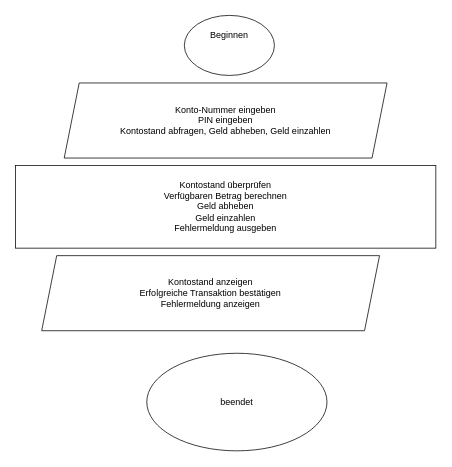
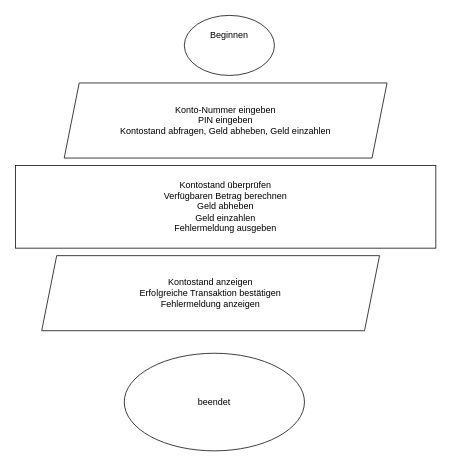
node "beendet": moved (237, 402) -> (214, 402)
